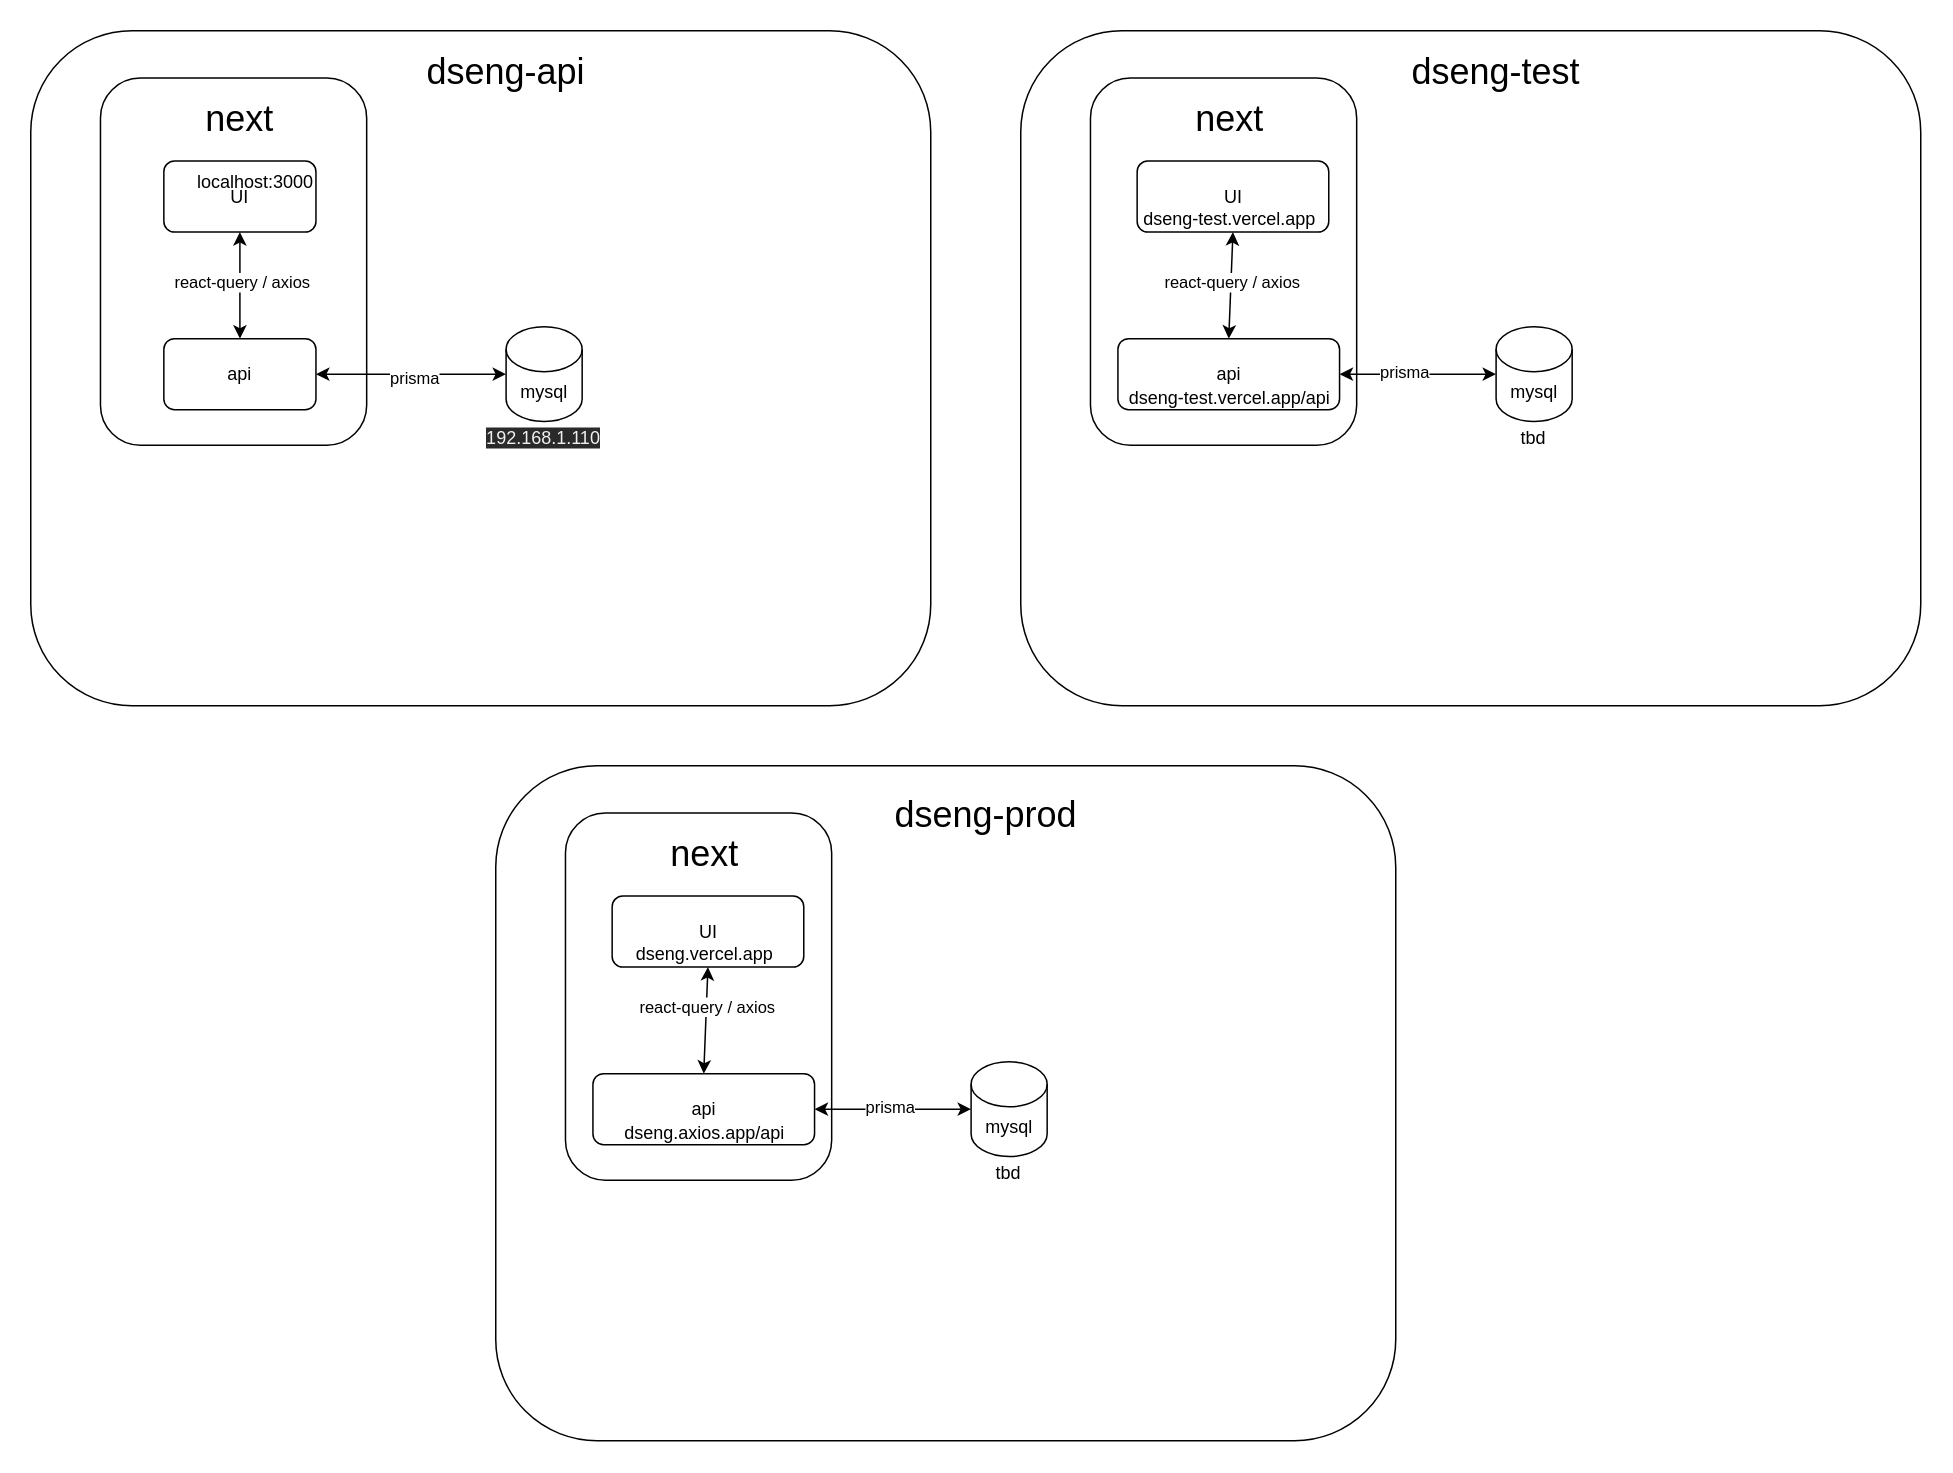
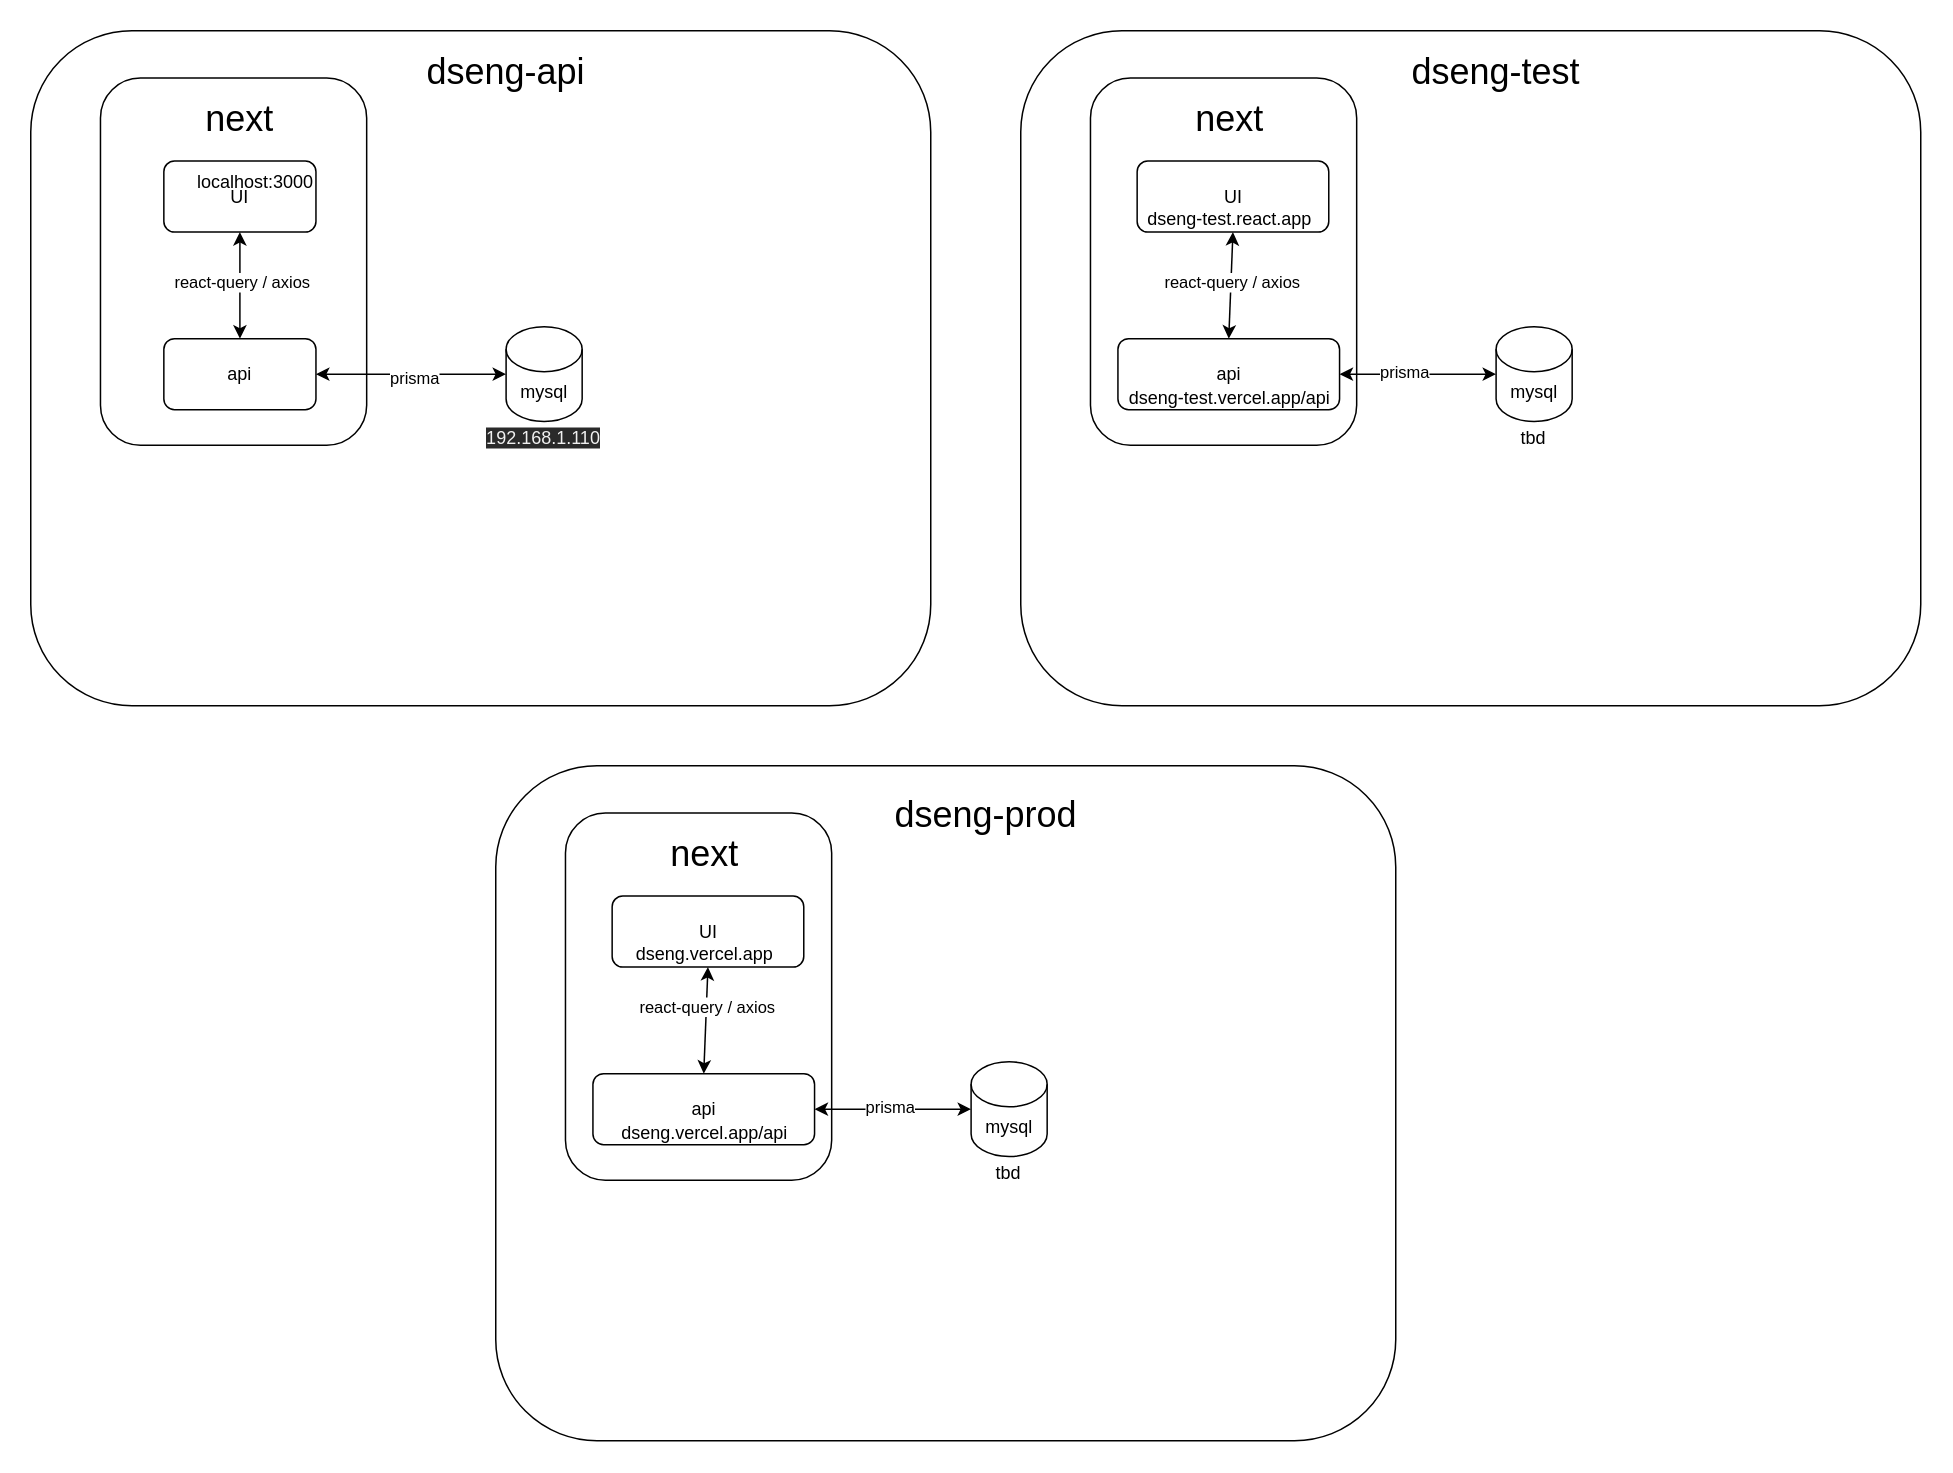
node "dseng-test.vercel.app": label "dseng-test.vercel.app" -> "dseng-test.react.app"
node "dseng.axios.app/api": label "dseng.axios.app/api" -> "dseng.vercel.app/api"
